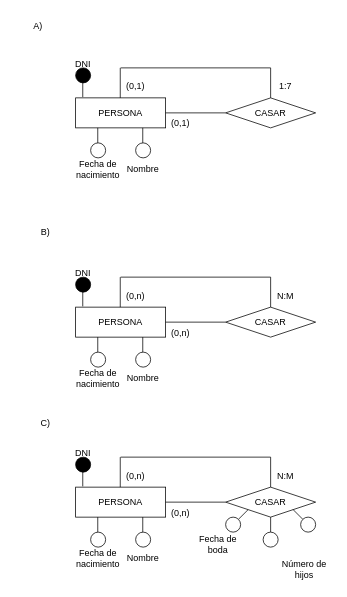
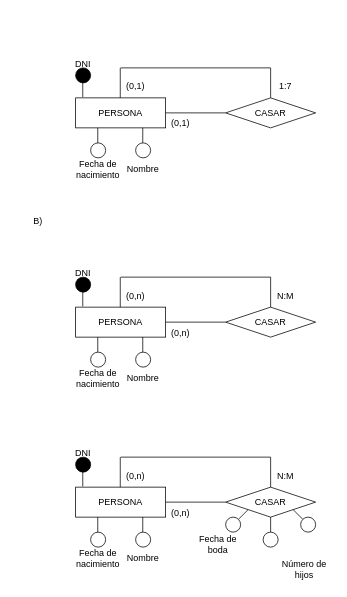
node "A)": removed
node "B)": moved (45, 232) -> (38, 221)
node "C)": removed
